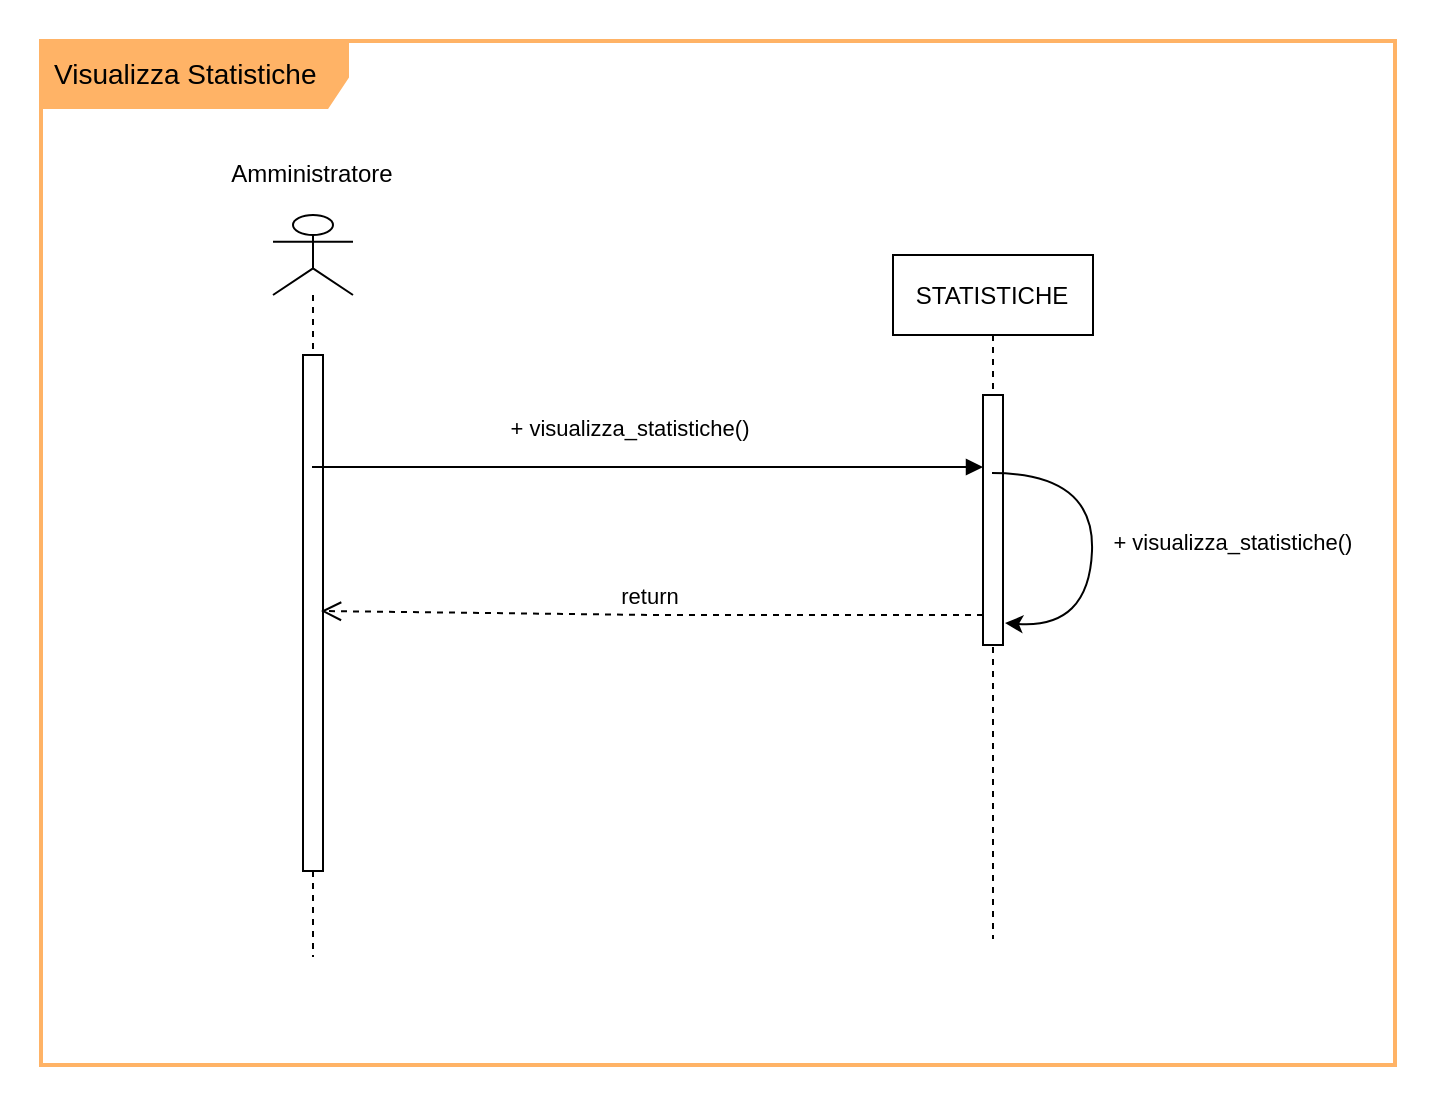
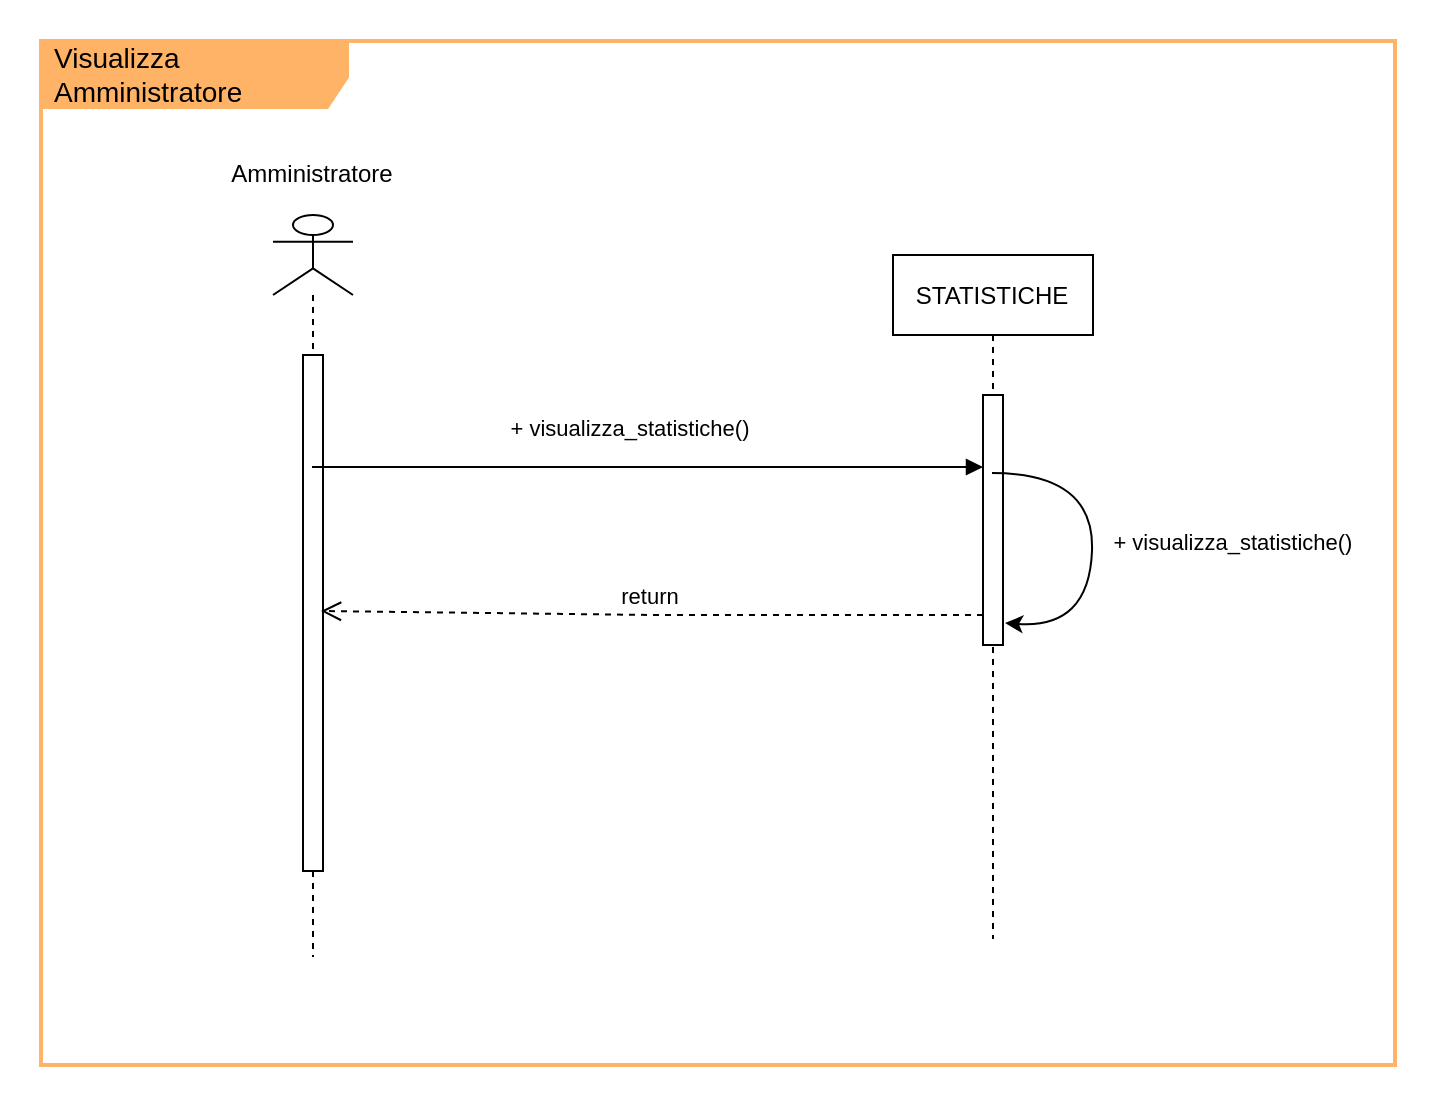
node "Visualizza Statistiche": label "Visualizza Statistiche" -> "Visualizza Amministratore"
